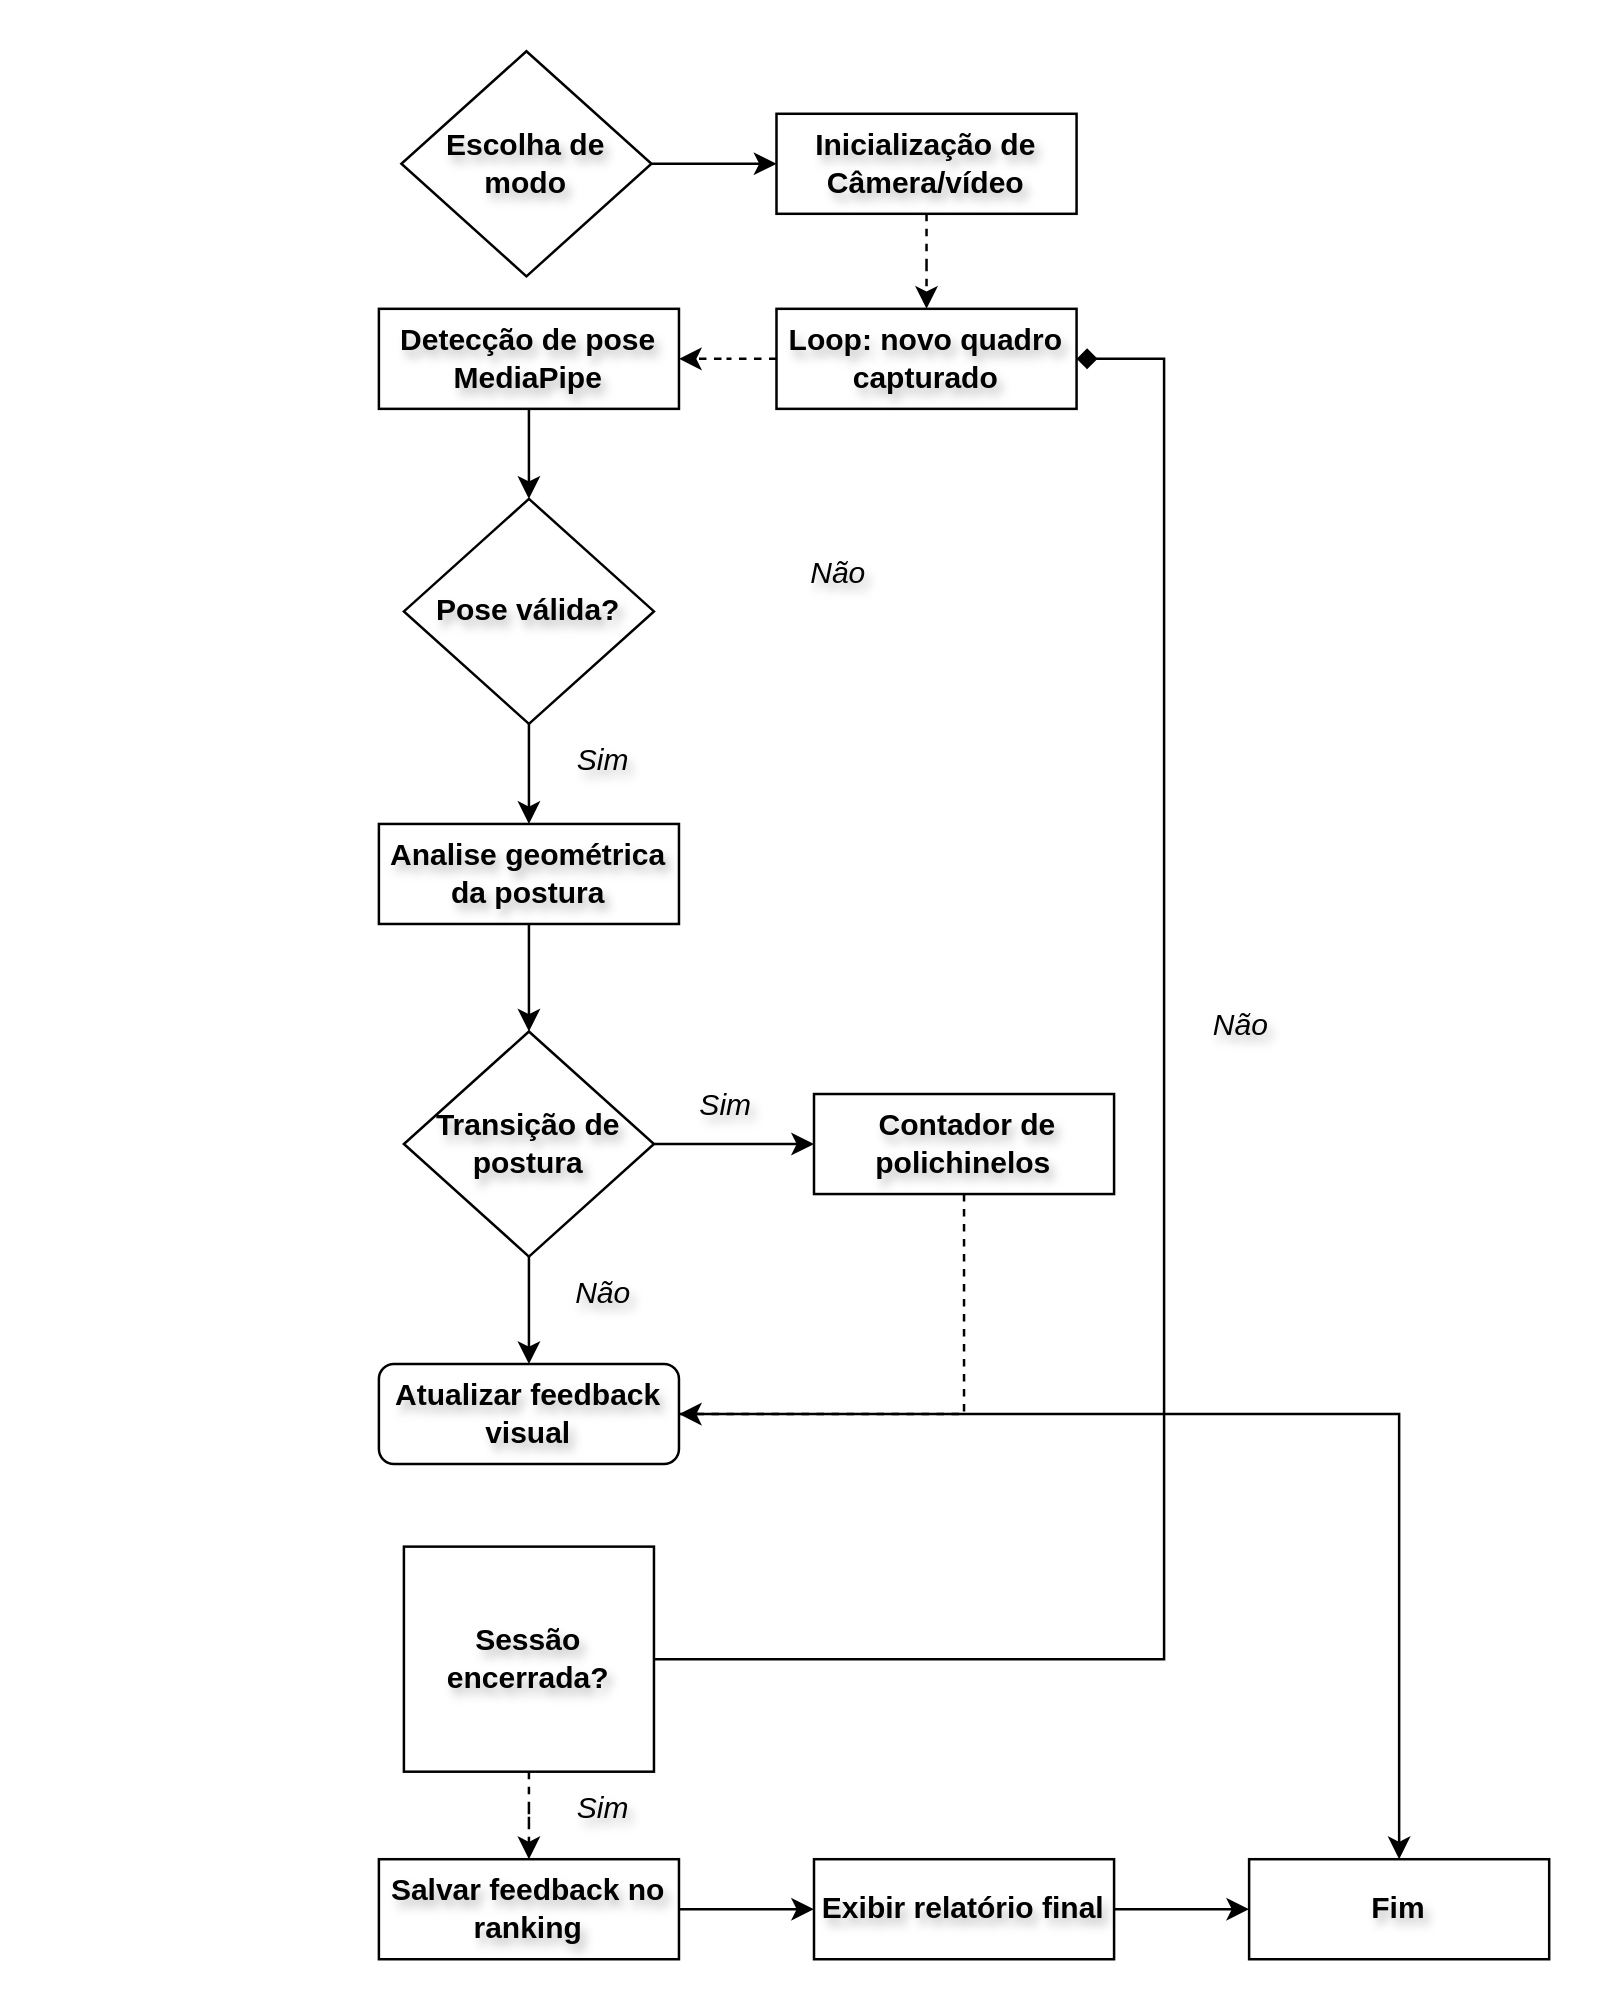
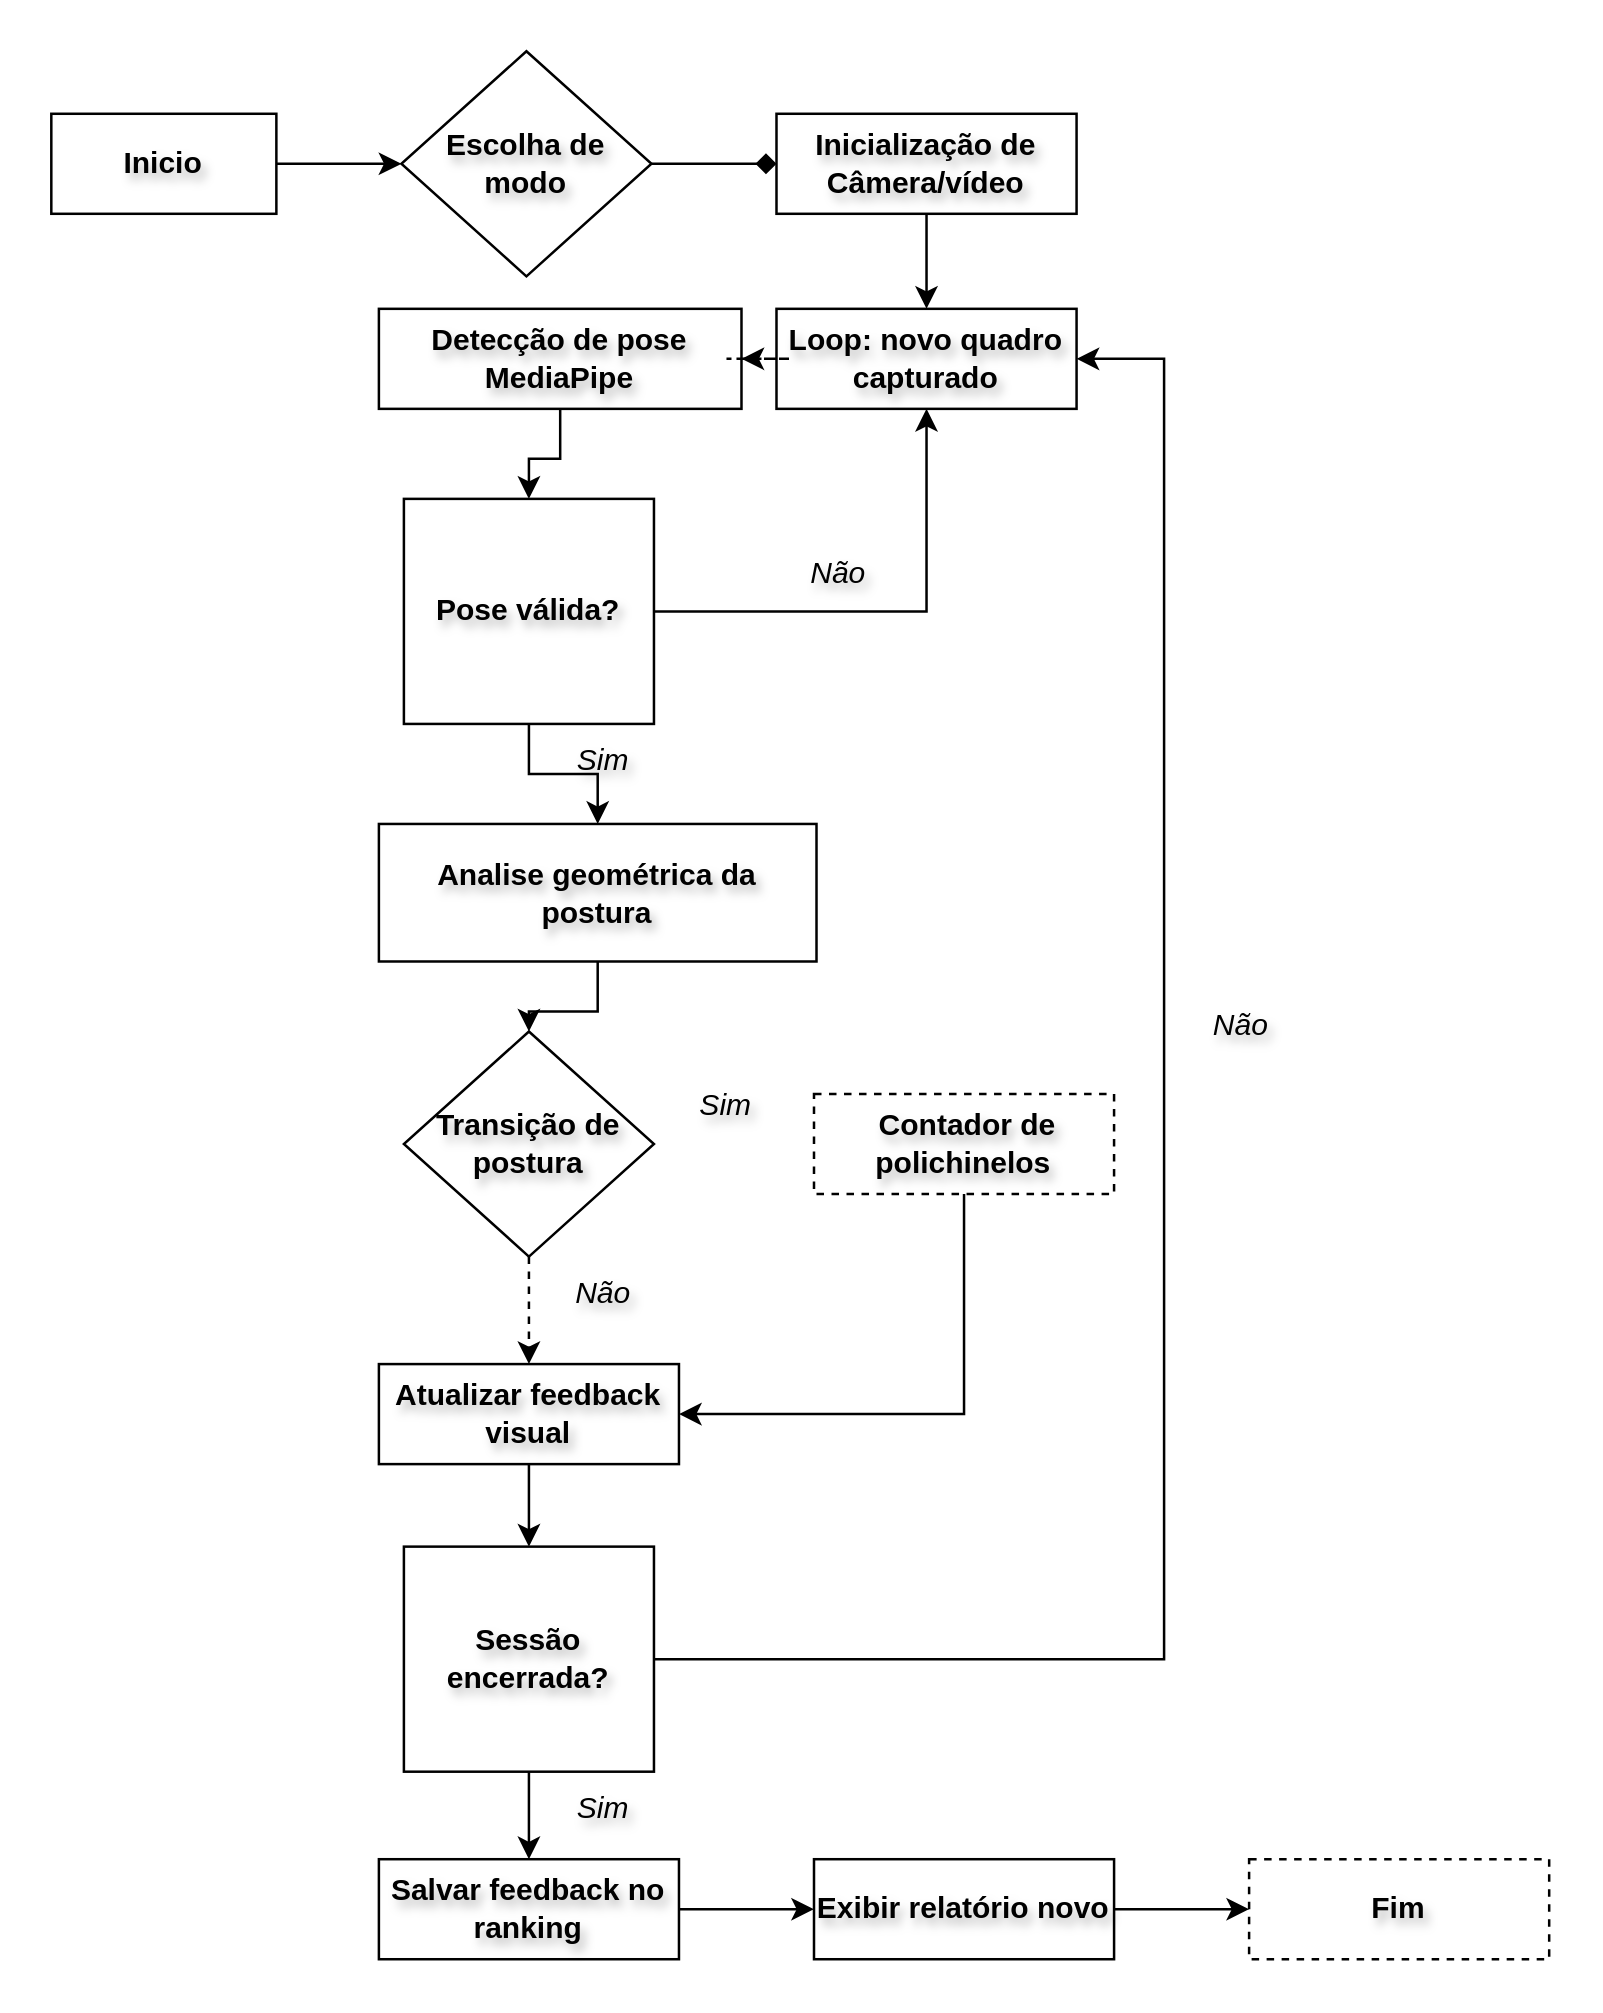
node "Inicio": added
edge "Inicio" -> "Escolha de modo": added
edge "Escolha de modo" -> "Inicialização de Câmera/vídeo": arrowhead classic -> diamond
edge "Inicialização de Câmera/vídeo" -> "Loop: novo quadro capturado": style dashed -> solid
node "Detecção de pose MediaPipe": size 300x100 -> 363x100
edge "Sessão encerrada?" -> "Loop: novo quadro capturado": arrowhead diamond -> classic
node "Pose válida?": shape diamond -> rectangle
edge "Pose válida?" -> "Loop: novo quadro capturado": added
node "Analise geométrica da postura": size 300x100 -> 438x138
edge "Transição de postura" -> "Contador de polichinelos": removed
node "Contador de polichinelos": style solid -> dashed
edge "Contador de polichinelos" -> "Atualizar feedback visual": style dashed -> solid
edge "Transição de postura" -> "Atualizar feedback visual": style solid -> dashed
node "Atualizar feedback visual": shape rounded rectangle -> rectangle
edge "Atualizar feedback visual" -> "Fim": now "Atualizar feedback visual" -> "Sessão encerrada?"
edge "Sessão encerrada?" -> "Salvar feedback no ranking": style dashed -> solid
node "Exibir relatório final": label "Exibir relatório final" -> "Exibir relatório novo"
node "Fim": style solid -> dashed
